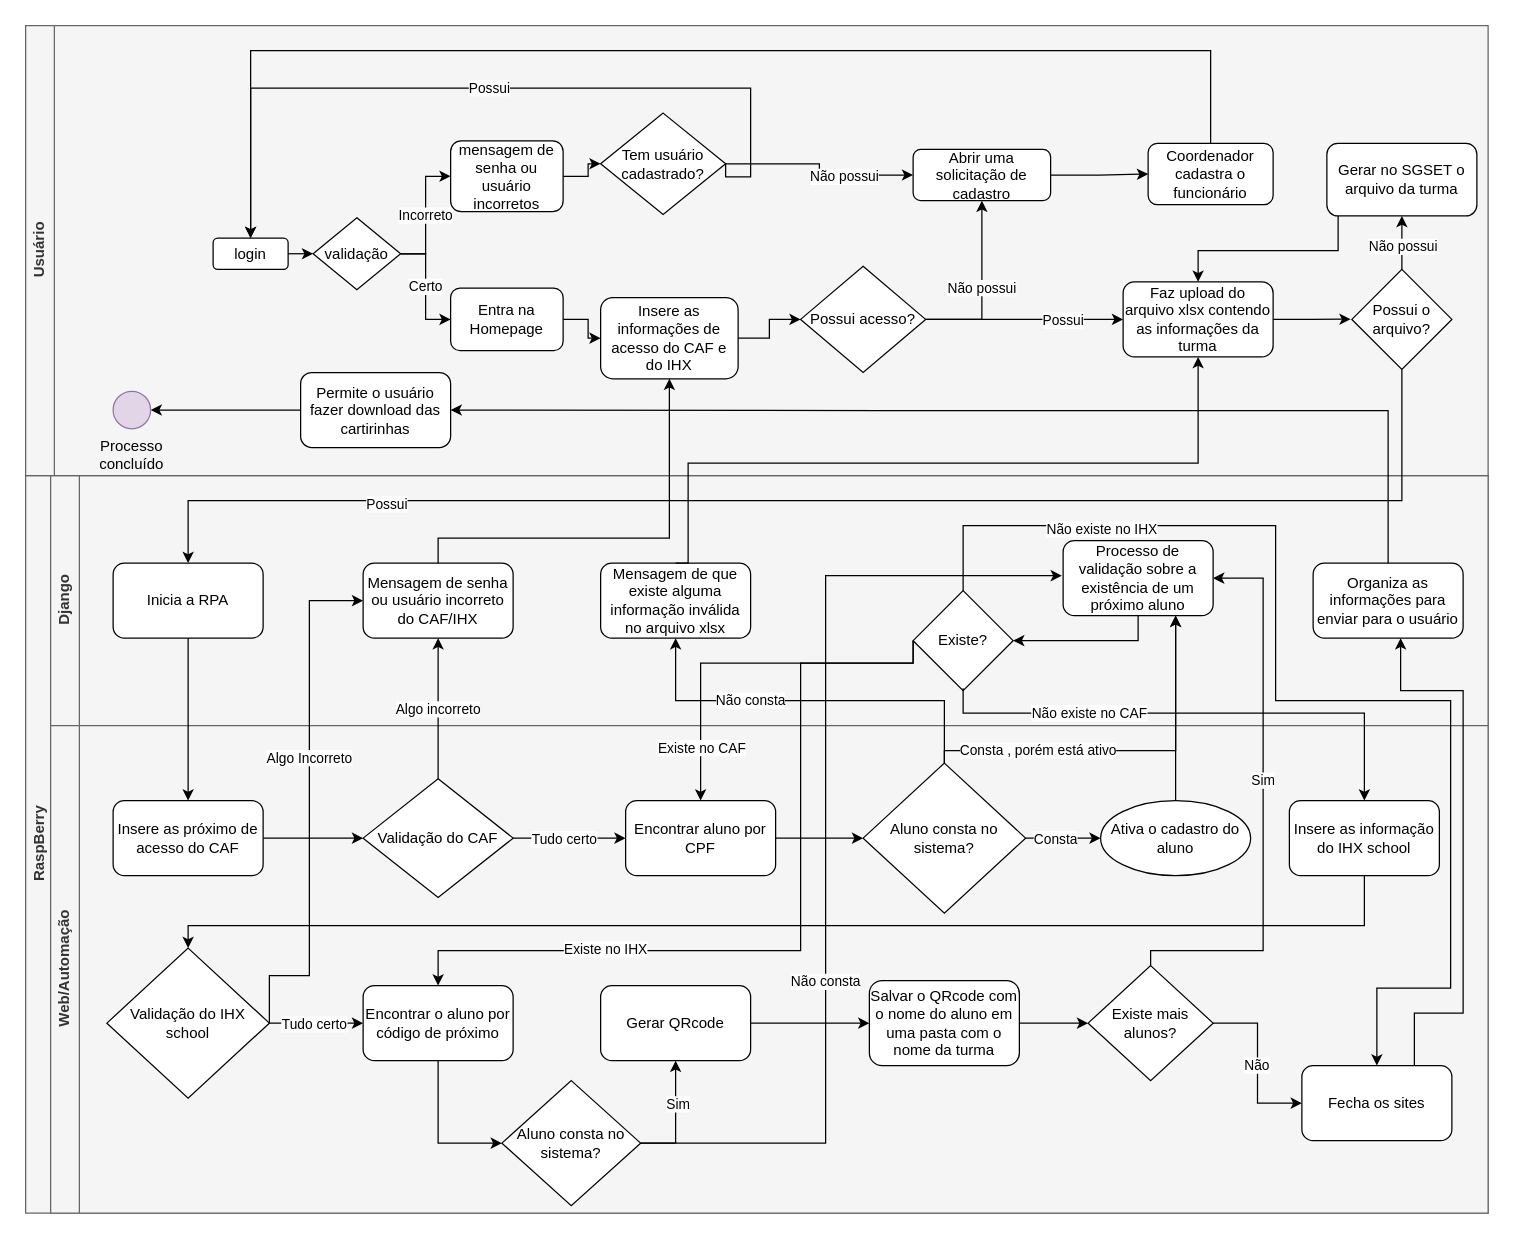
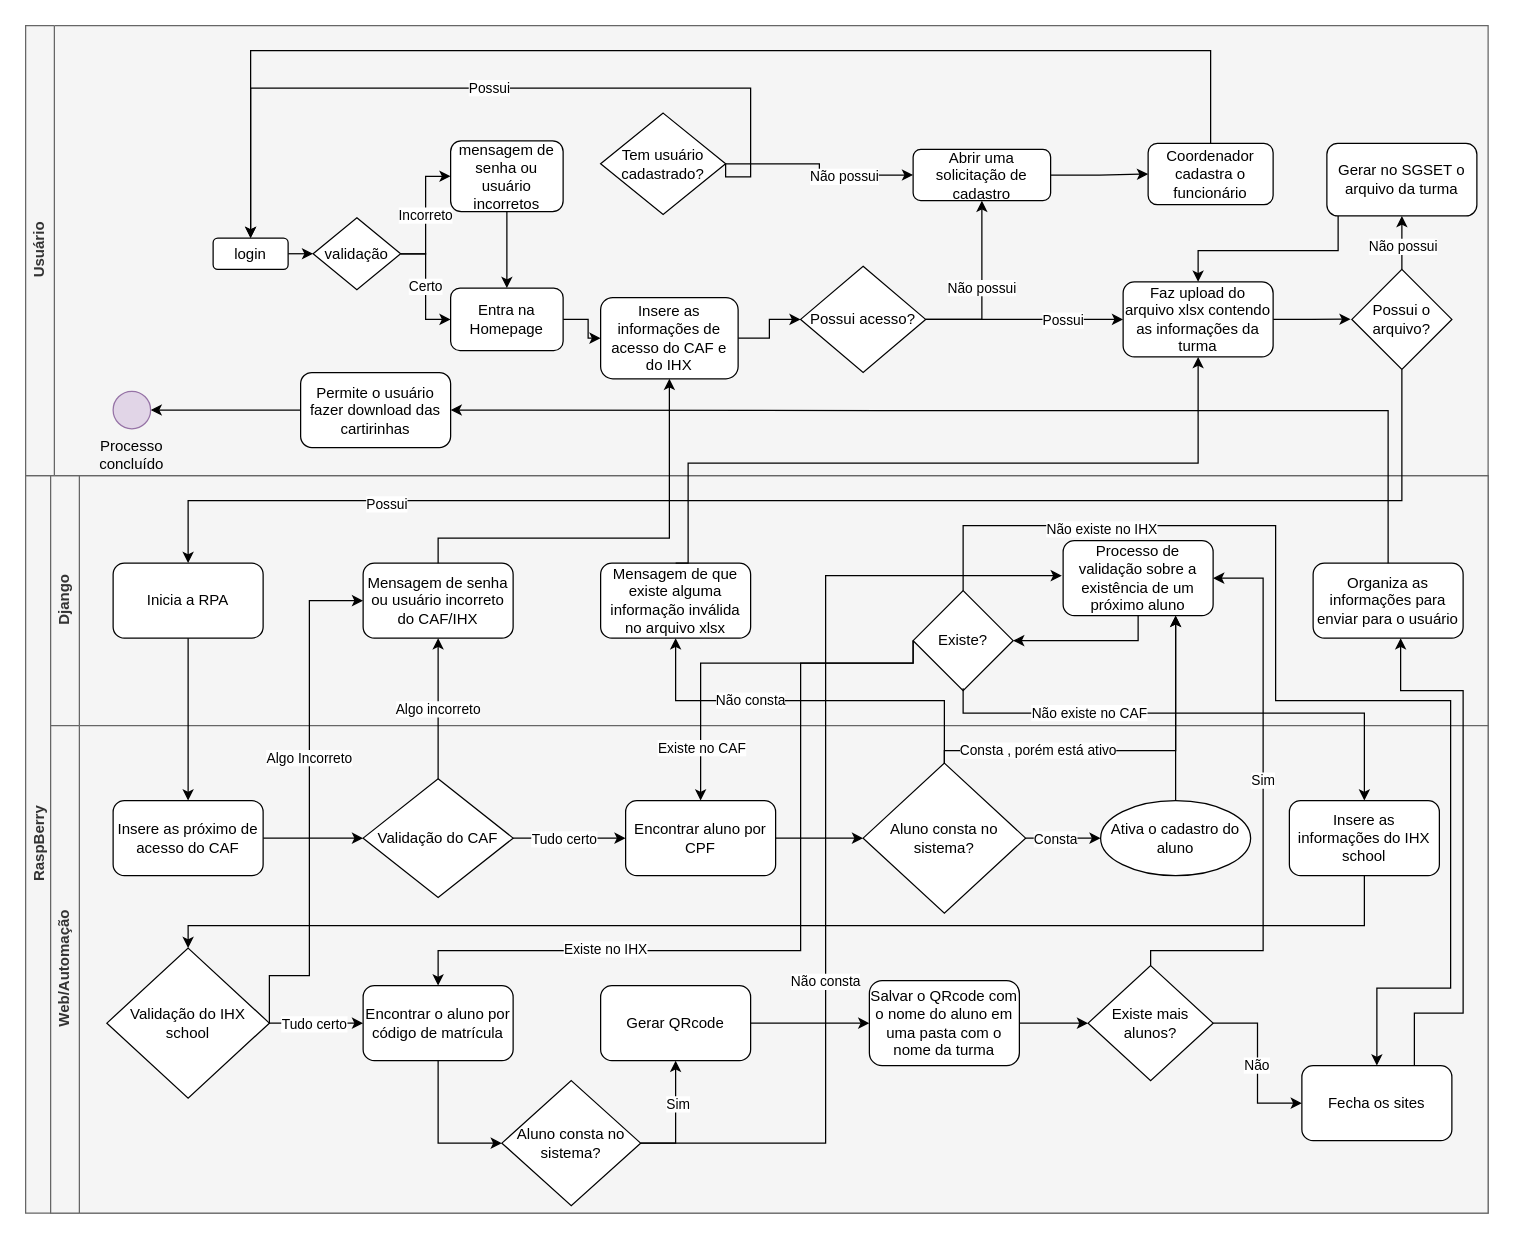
edge "mensagem de senha ou usuário incorretos" -> "Tem usuário cadastrado?": now "mensagem de senha ou usuário incorretos" -> "Entra na Homepage"
node "Insere as informação do IHX school": label "Insere as informação do IHX school" -> "Insere as informações do IHX school"
node "Encontrar o aluno por código de próximo": label "Encontrar o aluno por código de próximo" -> "Encontrar o aluno por código de matrícula"
